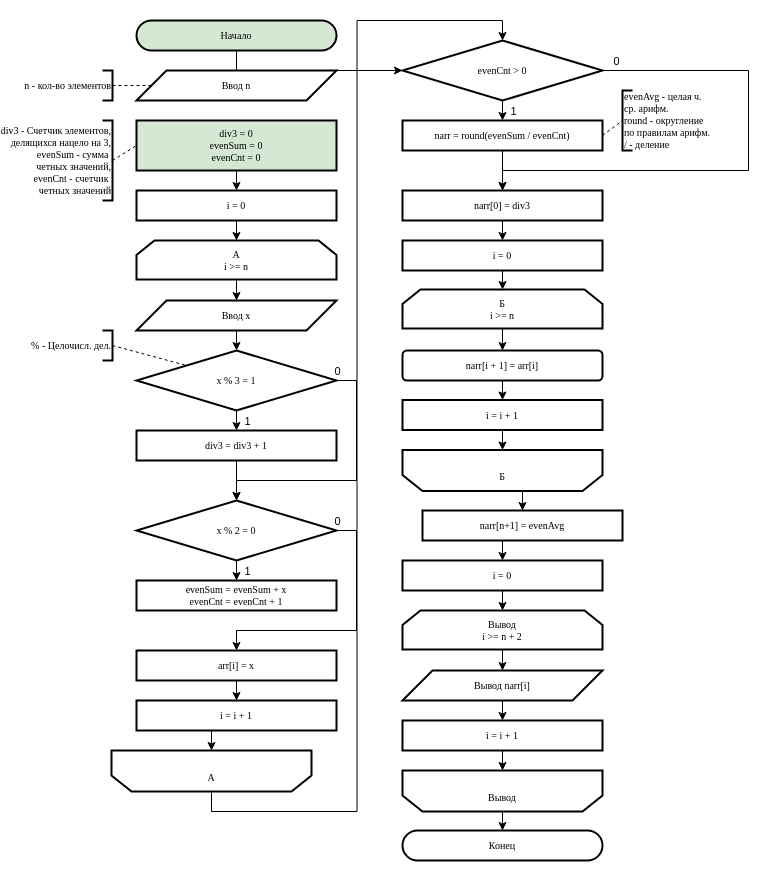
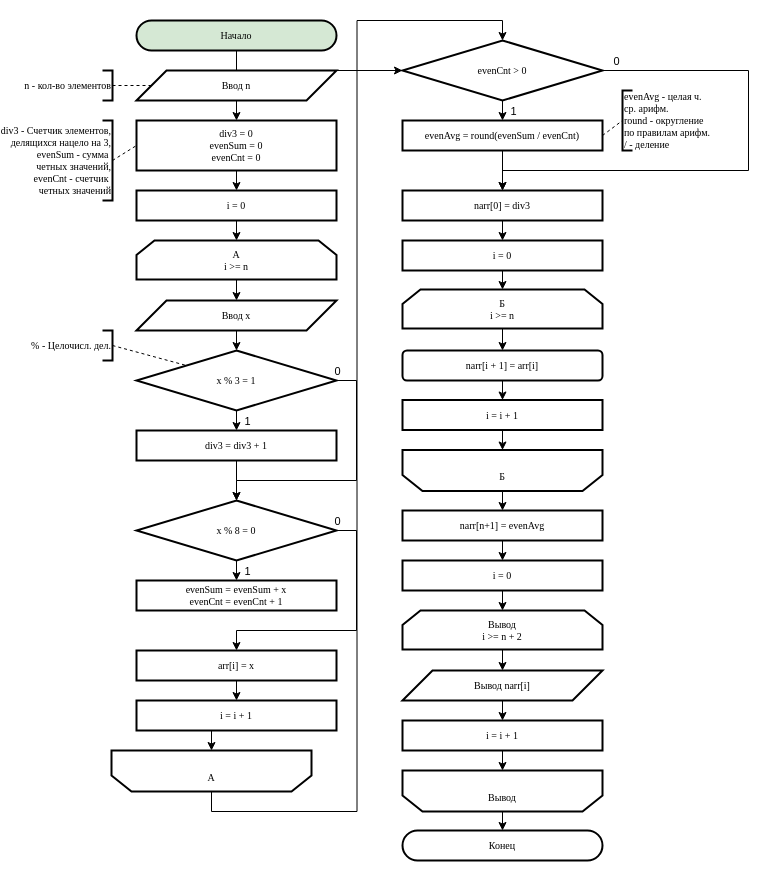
edge "Ввод n" -> "div3 = 0 evenSum = 0 evenCnt = 0": added
node "narr = round(evenSum / evenCnt)": label "narr = round(evenSum / evenCnt)" -> "evenAvg = round(evenSum / evenCnt)"
node "div3 = 0 evenSum = 0 evenCnt = 0": fillcolor #d5e8d4 -> #ffffff
node "narr[n+1] = evenAvg": moved (523, 526) -> (503, 526)
node "x % 2 = 0": label "x % 2 = 0" -> "x % 8 = 0"
